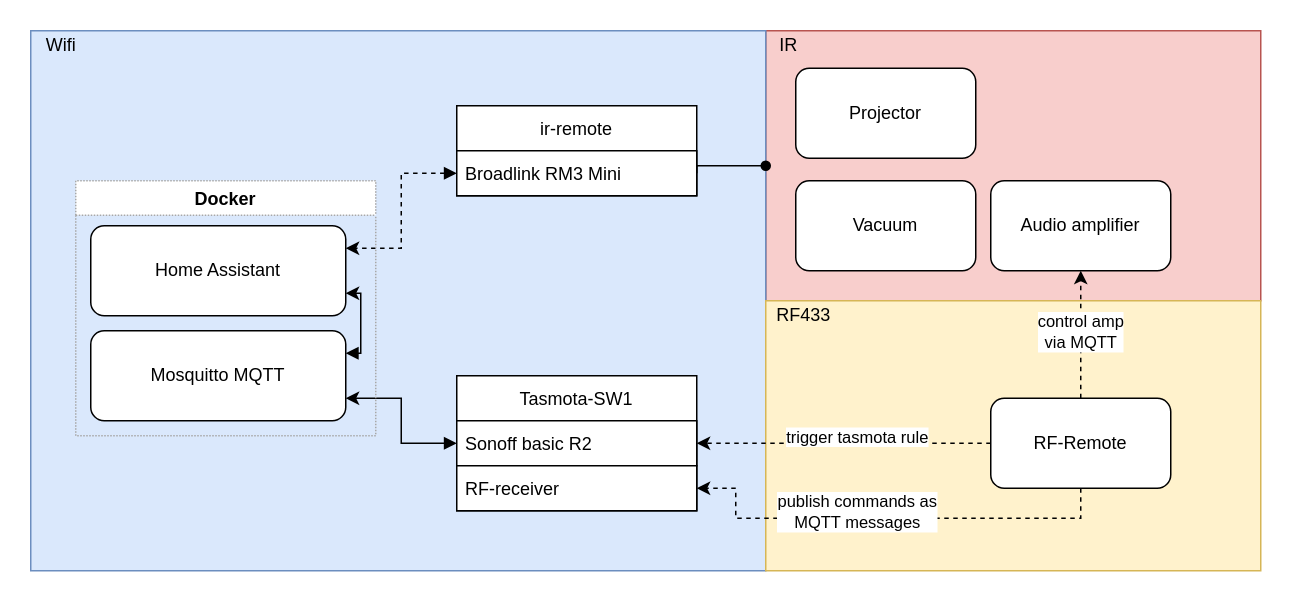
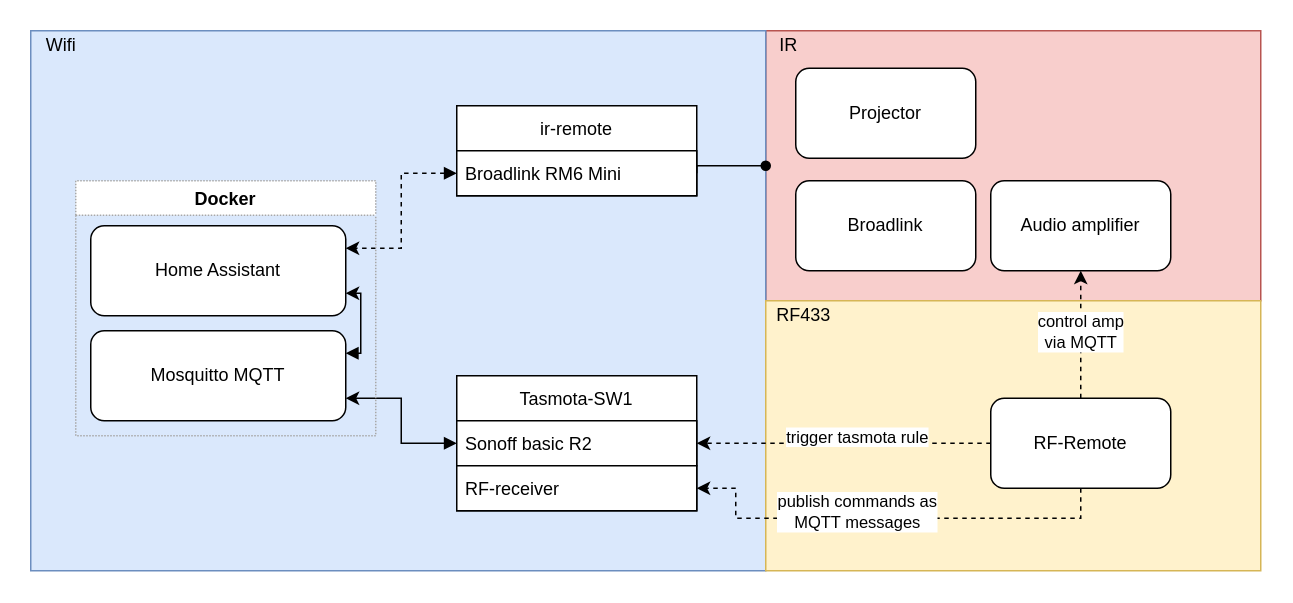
node "Broadlink RM3 Mini": label "Broadlink RM3 Mini" -> "Broadlink RM6 Mini"
node "Vacuum": label "Vacuum" -> "Broadlink"
